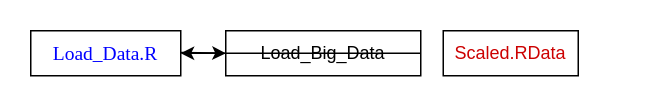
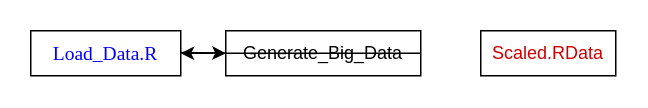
node "Load_Big_Data": label "Load_Big_Data" -> "Generate_Big_Data"
node "Scaled.RData": moved (511, 53) -> (548, 53)
